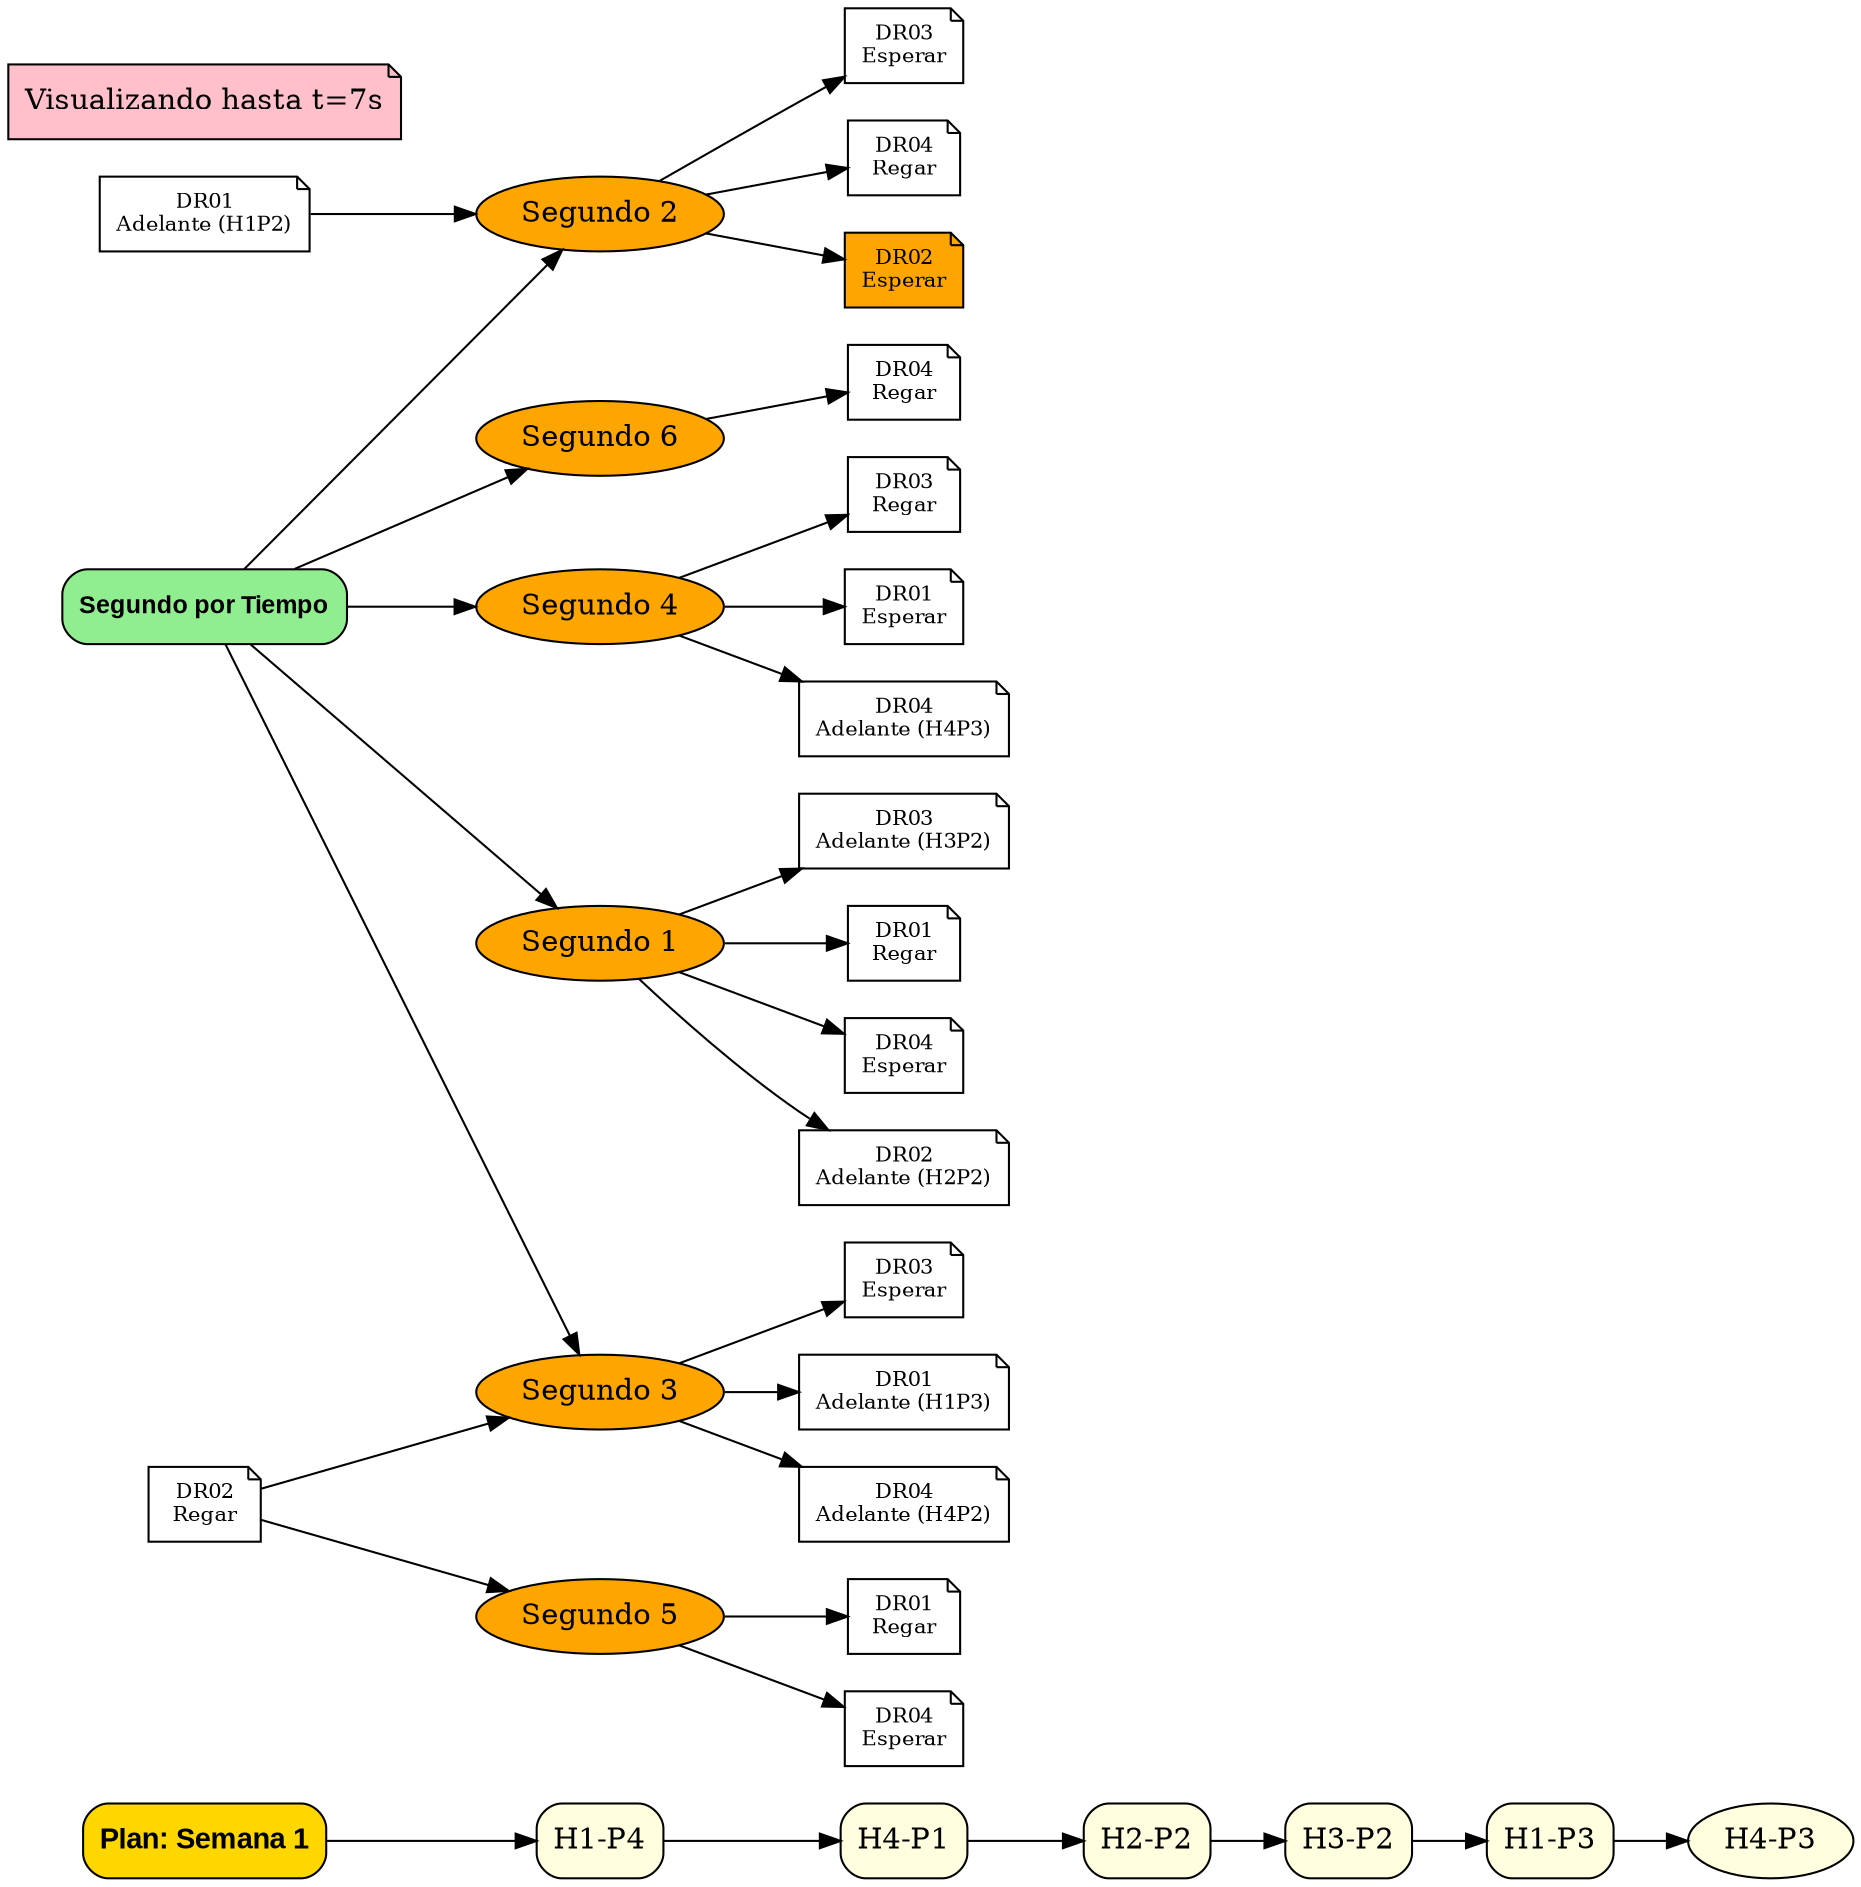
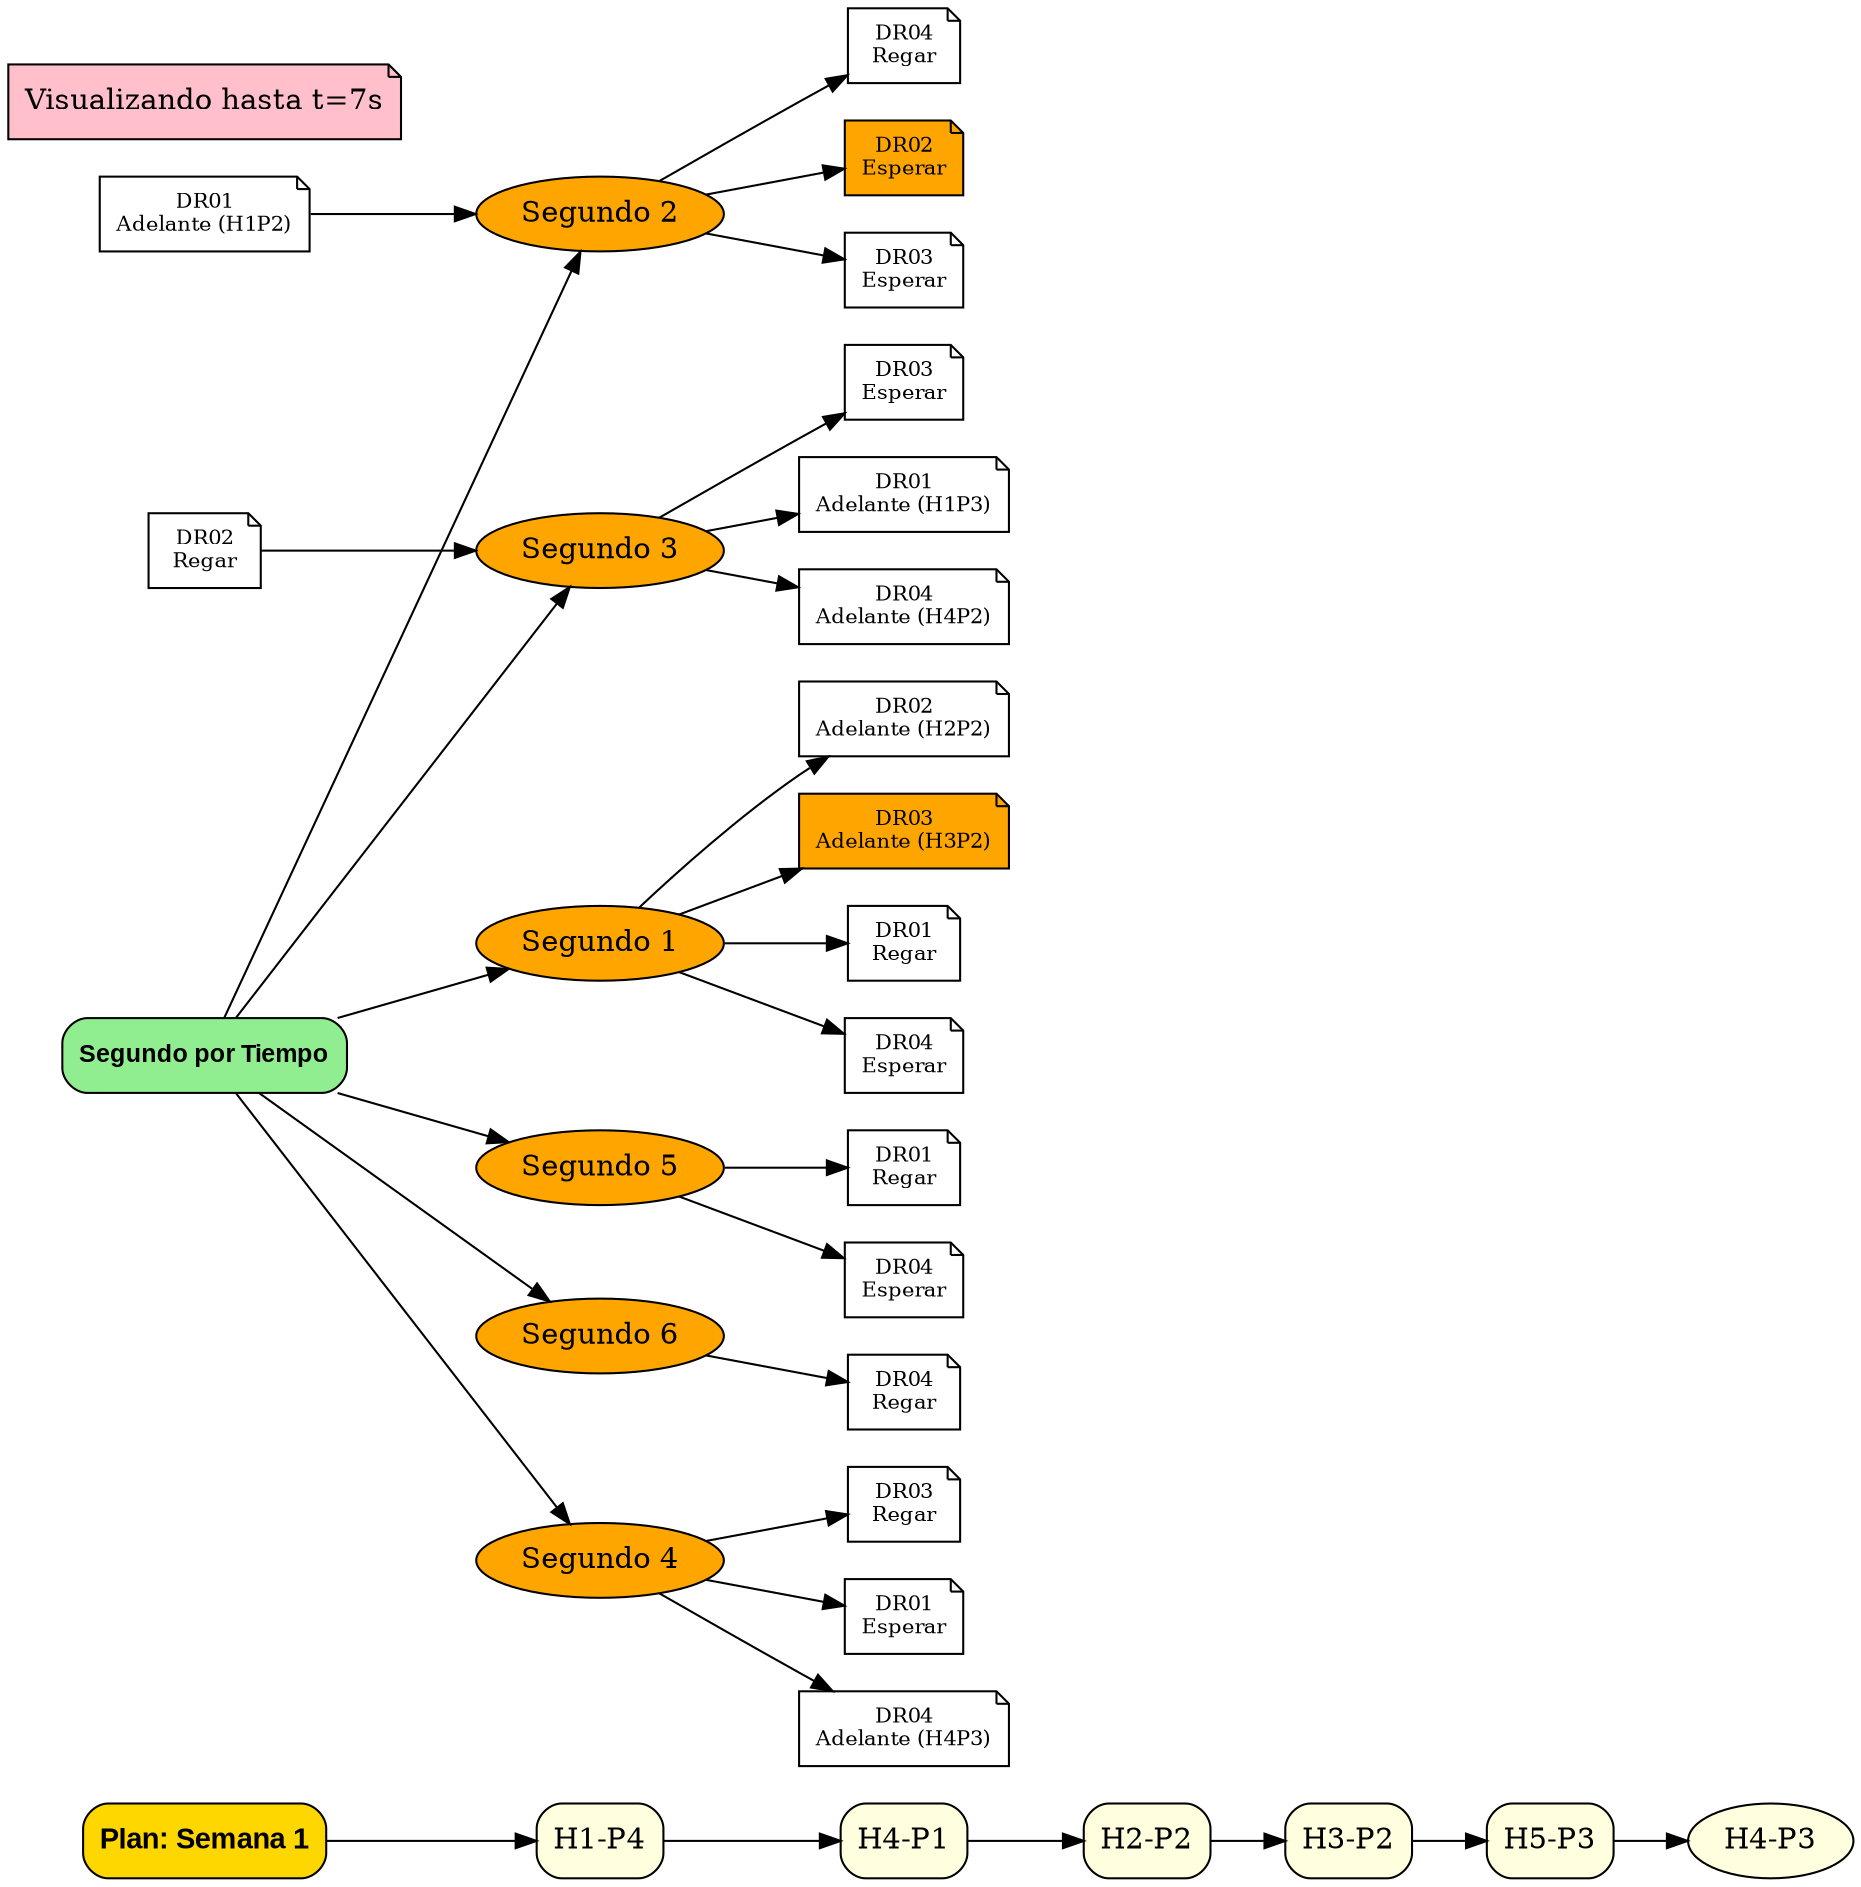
node "DR03 Adelante (H3P2)": fillcolor white -> orange
edge "DR02 Regar" -> "Segundo 5": now "Segundo por Tiempo" -> "Segundo 5"
node "H1-P3": label "H1-P3" -> "H5-P3"
